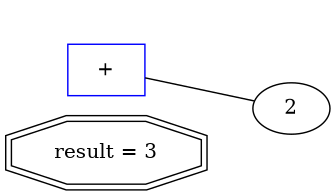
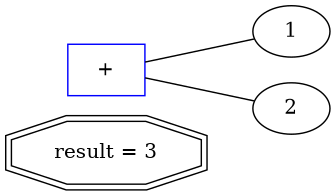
node "1": added
